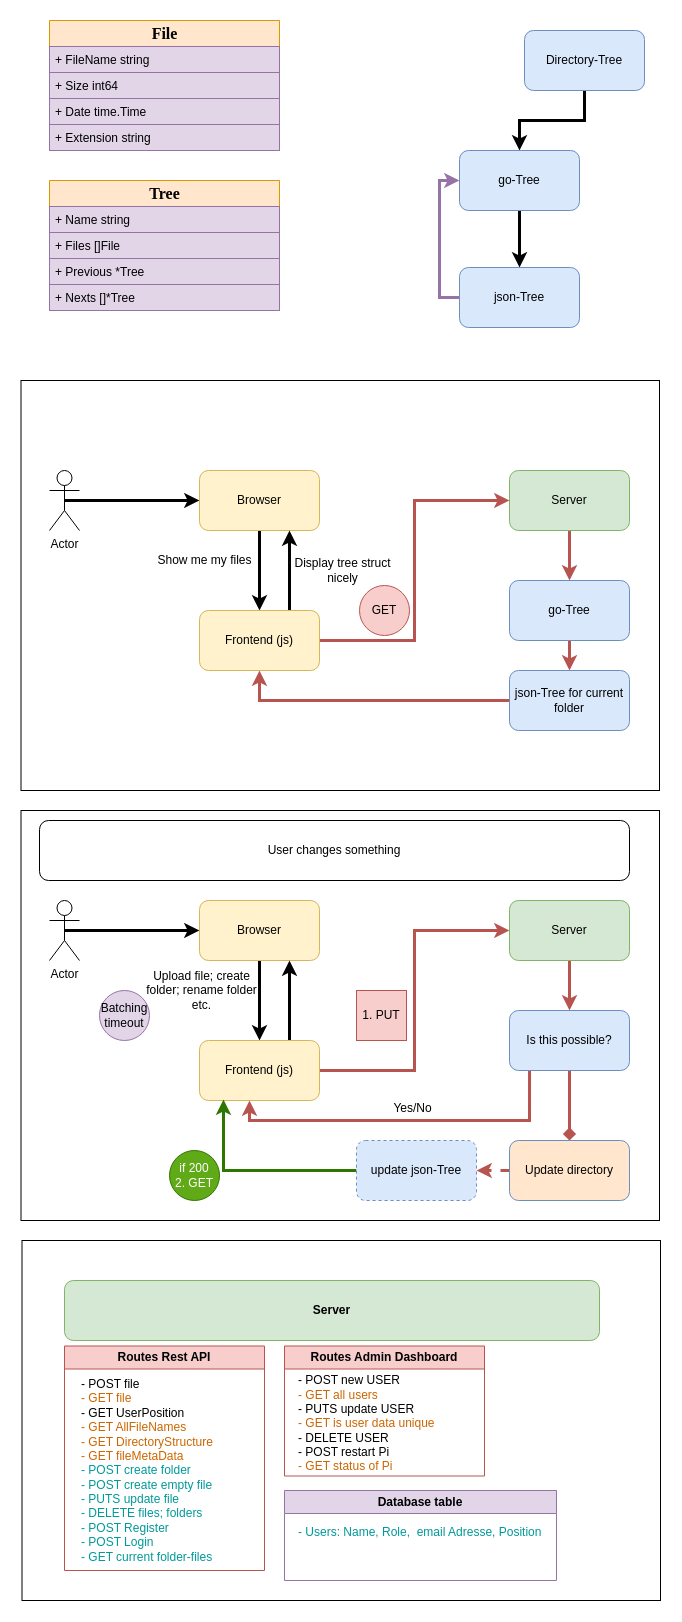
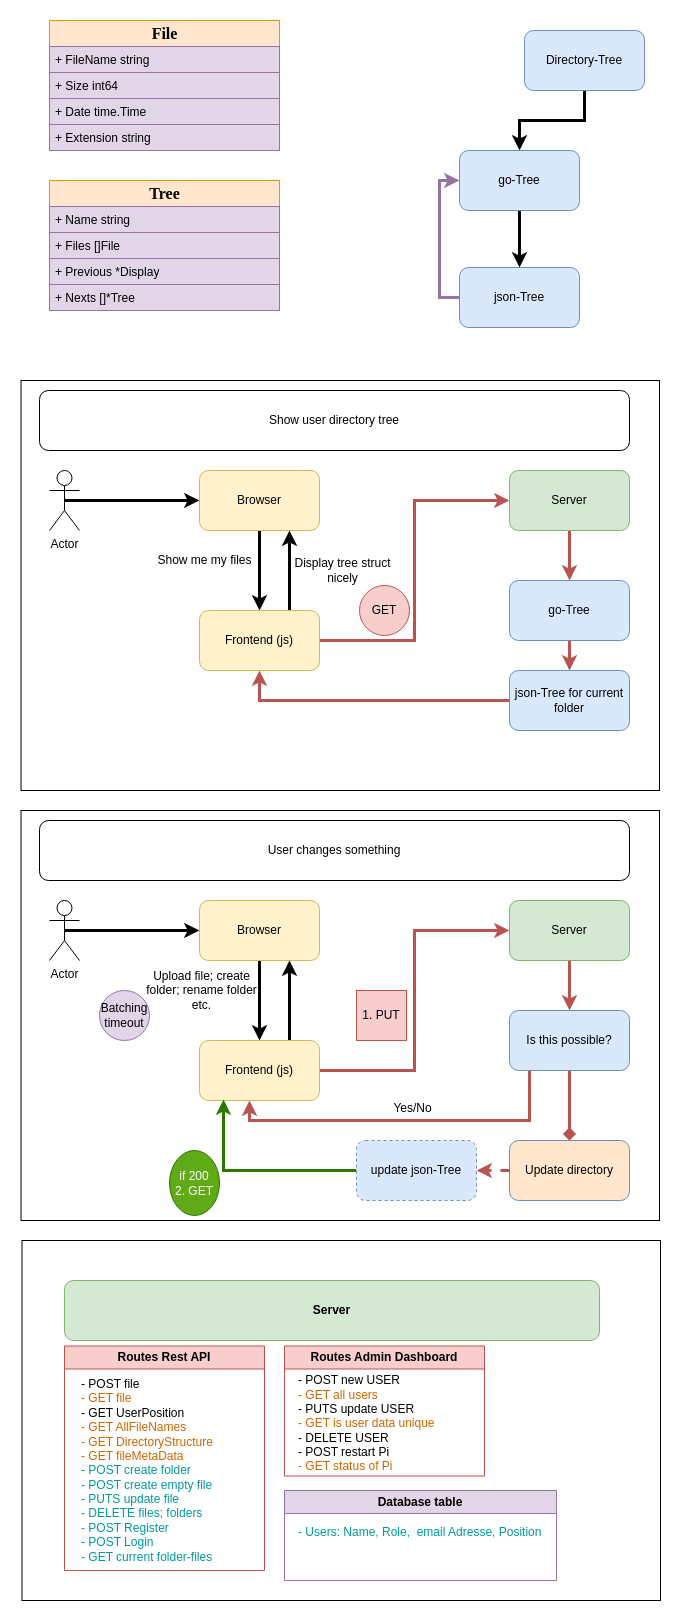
node "+ Previous *Tree": label "+ Previous *Tree" -> "+ Previous *Display"
node "Show user directory tree": added
node "if 200 2. GET": size 50x50 -> 50x65
